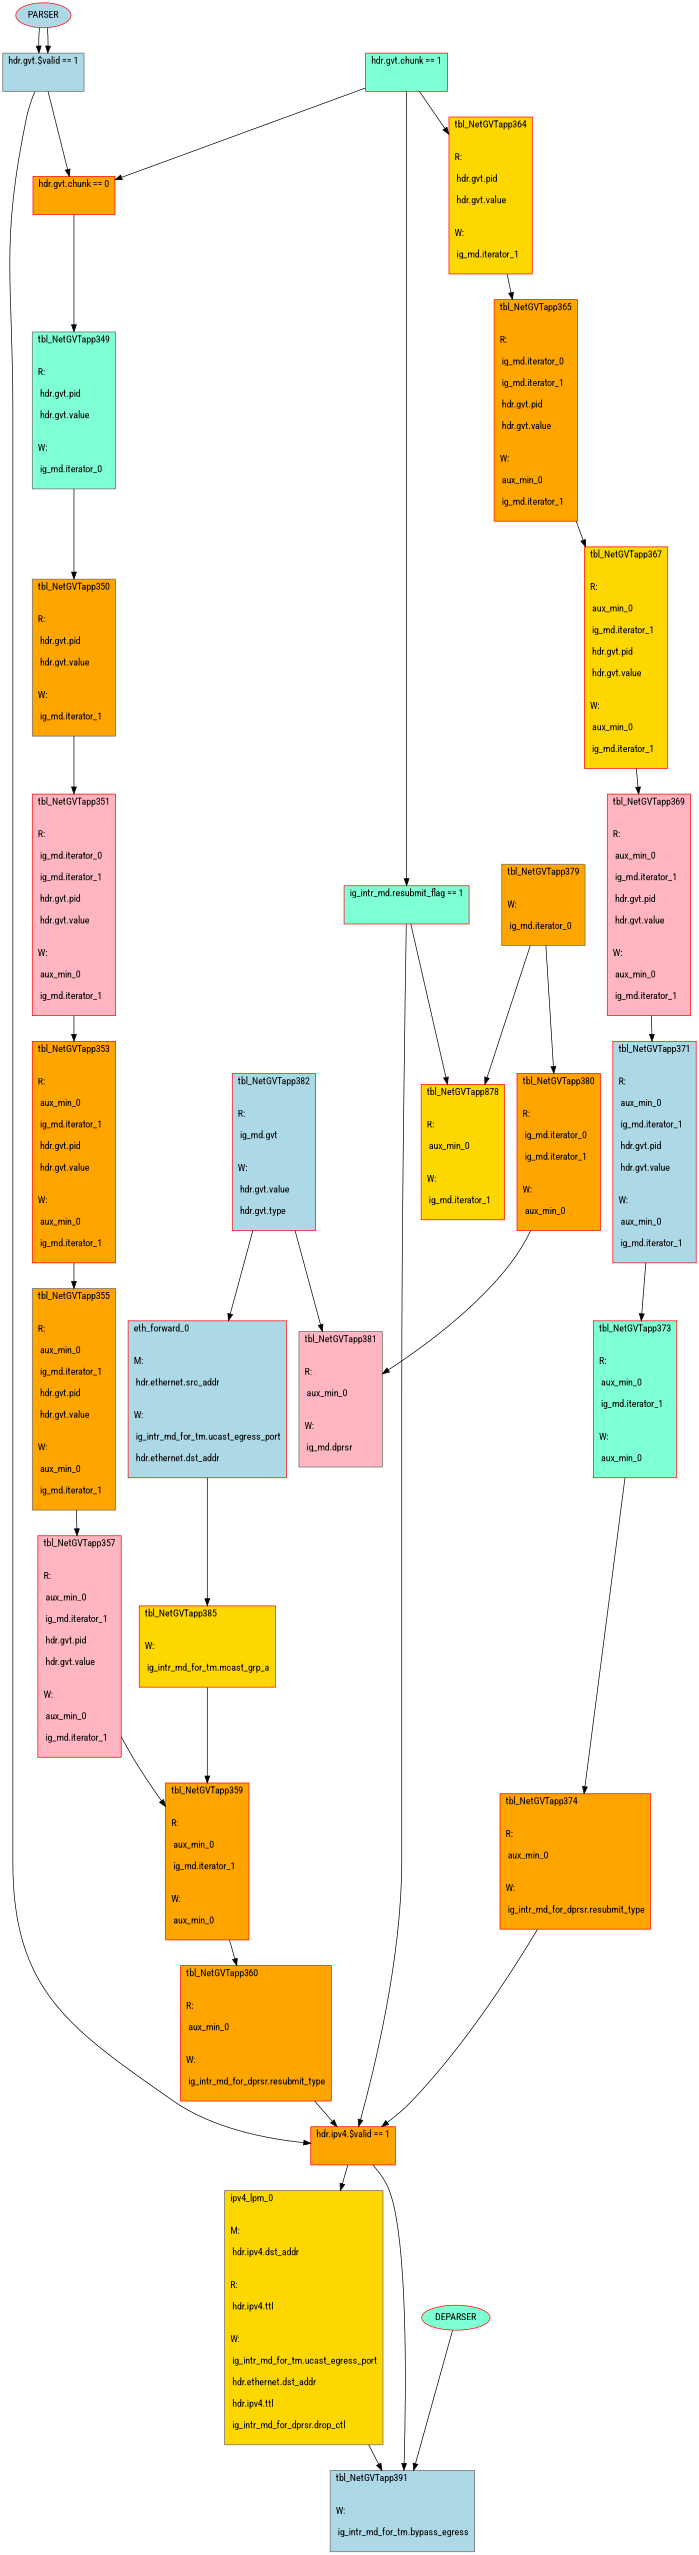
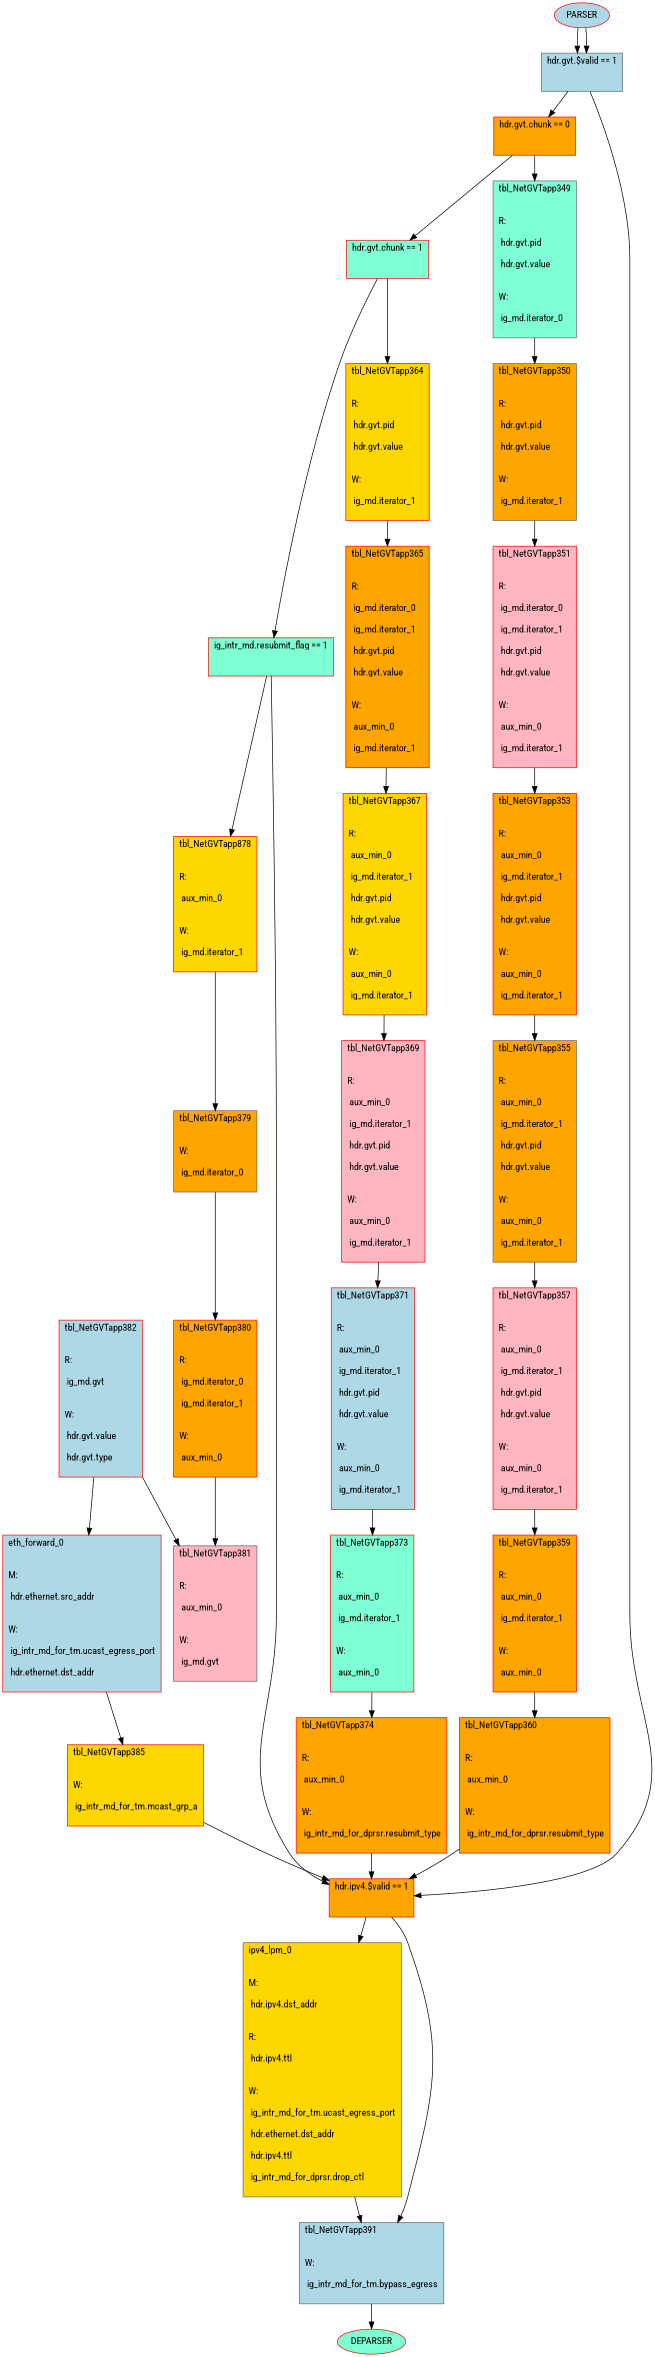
edge "hdr.gvt.chunk == 1" -> "hdr.gvt.chunk == 0": reversed
edge "tbl_NetGVTapp379 W: ig_md.iterator_0" -> "tbl_NetGVTapp878 R: aux_min_0 W: ig_md.iterator_1": reversed
node "tbl_NetGVTapp381 R: aux_min_0 W: ig_md.dprsr": label "tbl_NetGVTapp381 R: aux_min_0 W: ig_md.dprsr" -> "tbl_NetGVTapp381 R: aux_min_0 W: ig_md.gvt"
edge "tbl_NetGVTapp385 W: ig_intr_md_for_tm.mcast_grp_a" -> "tbl_NetGVTapp359 R: aux_min_0 ig_md.iterator_1 W: aux_min_0": now "tbl_NetGVTapp385 W: ig_intr_md_for_tm.mcast_grp_a" -> "hdr.ipv4.$valid == 1"
edge "DEPARSER" -> "tbl_NetGVTapp391 W: ig_intr_md_for_tm.bypass_egress": reversed
